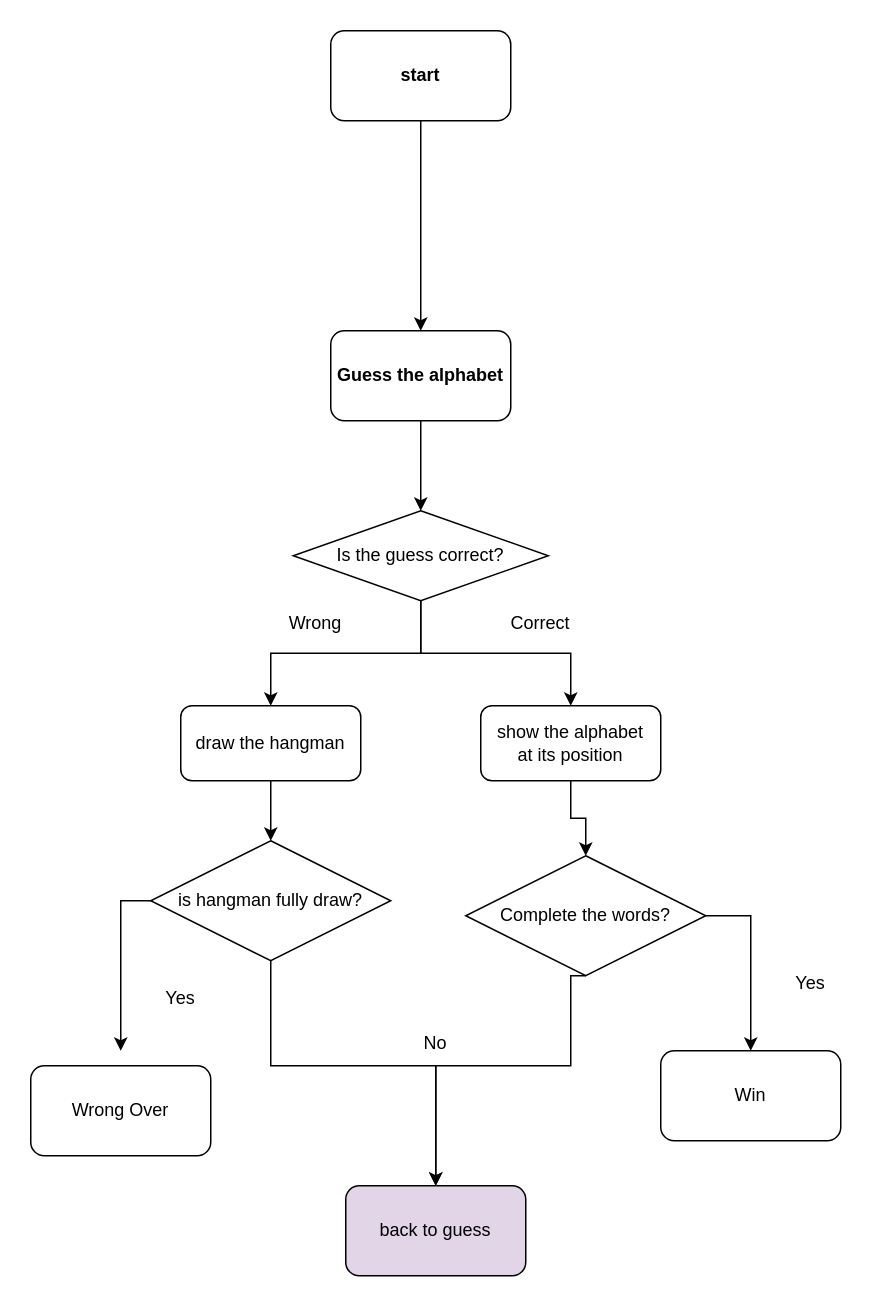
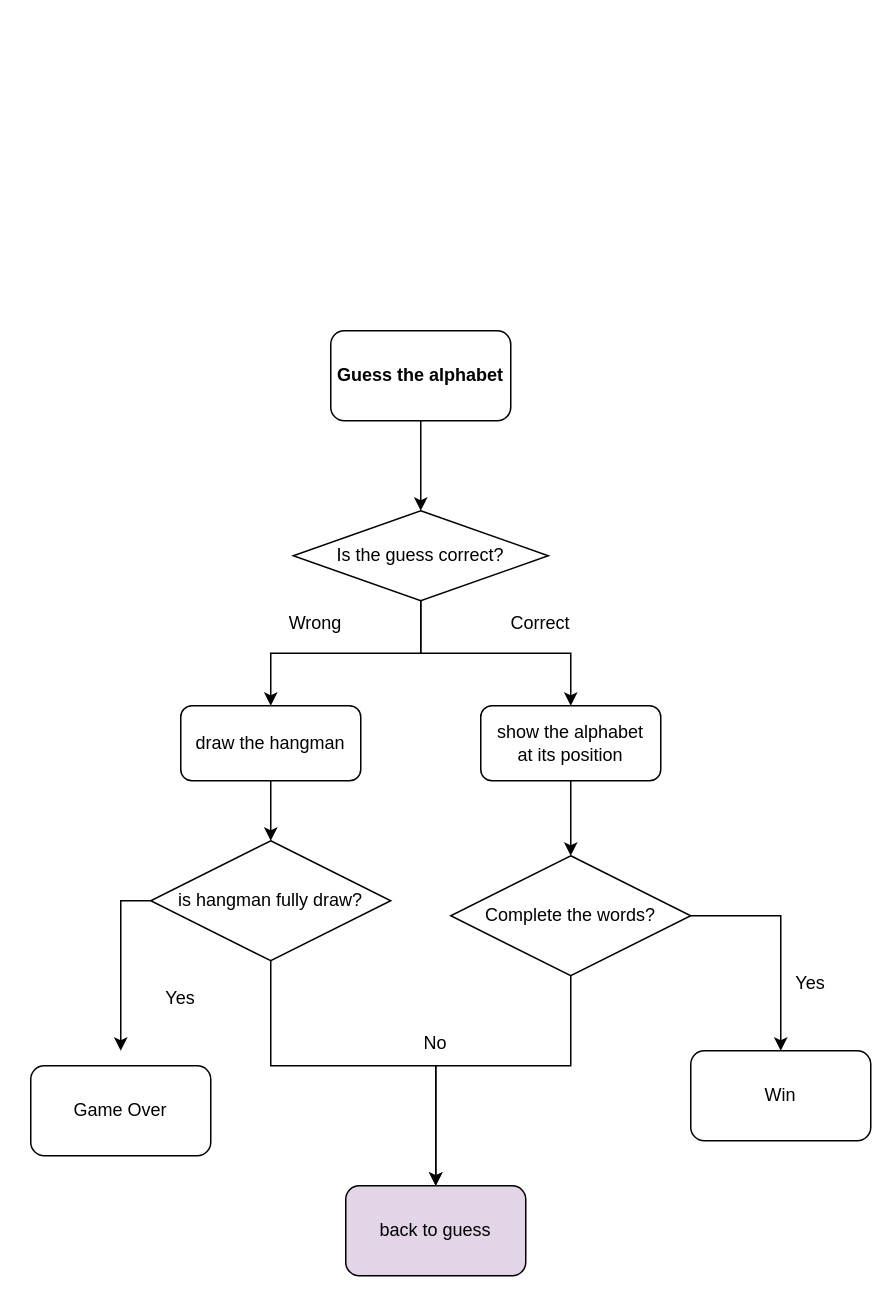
node "start": removed
edge "start" -> "Guess the alphabet": removed
node "Complete the words?": moved (586, 916) -> (571, 916)
node "Win": moved (751, 1096) -> (781, 1096)
node "Wrong Over": label "Wrong Over" -> "Game Over"
